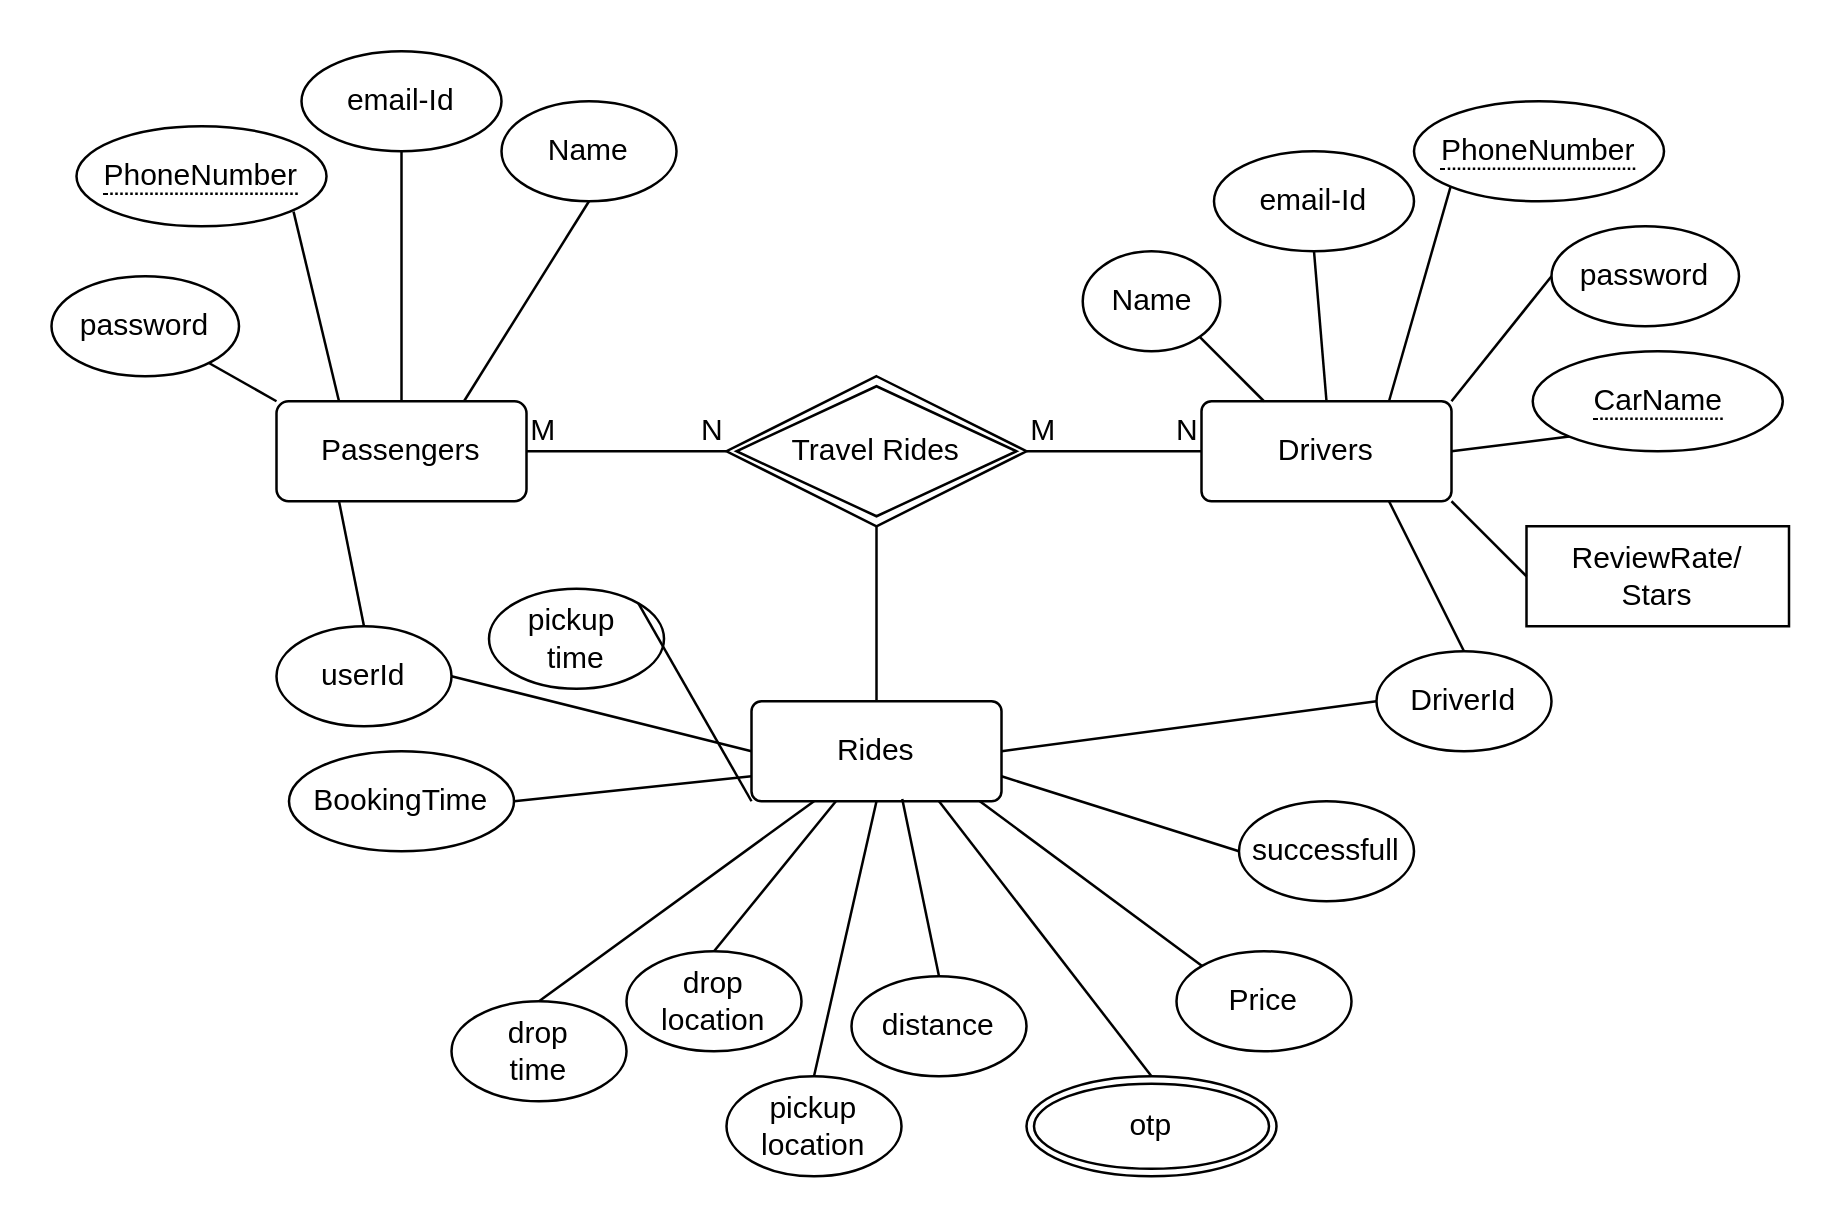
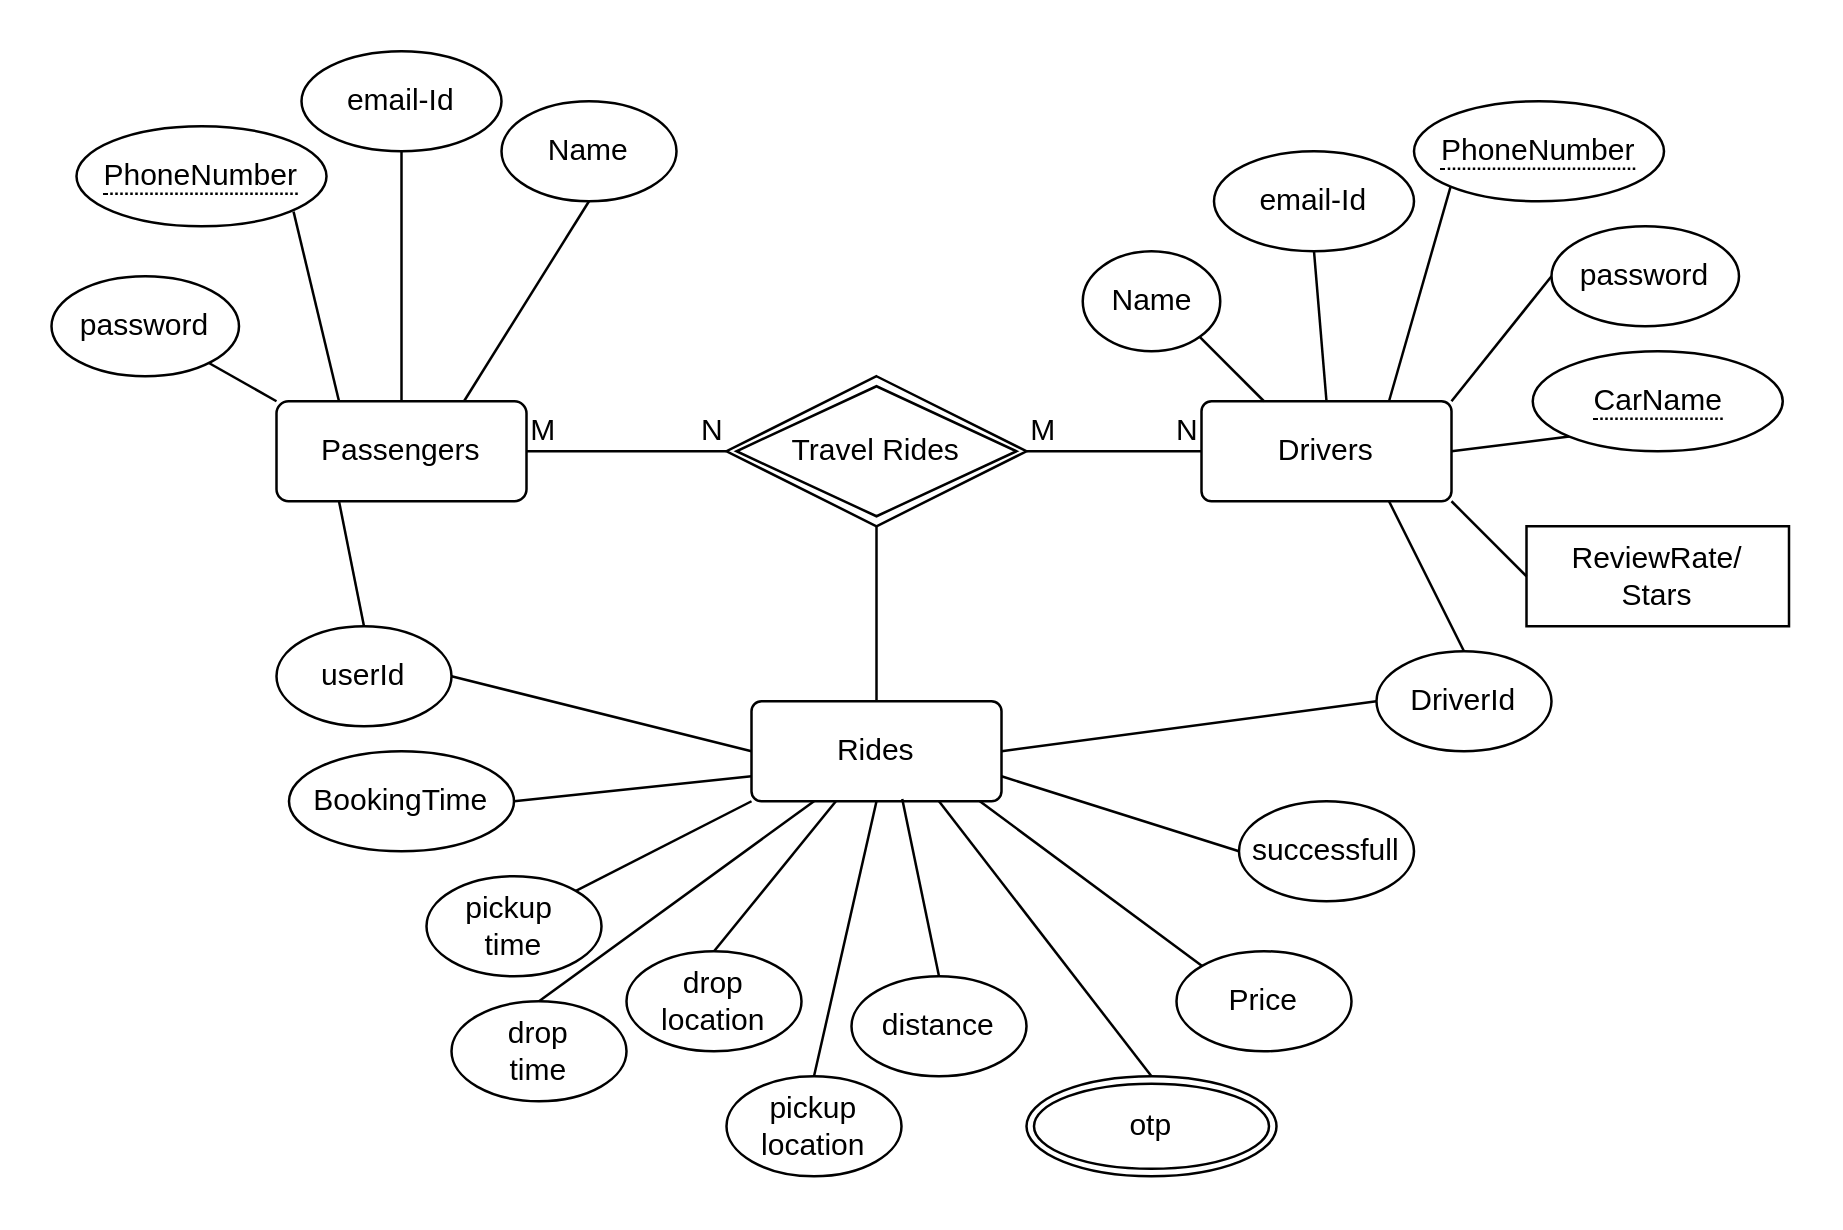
node "pickup time": moved (576, 639) -> (514, 926)
